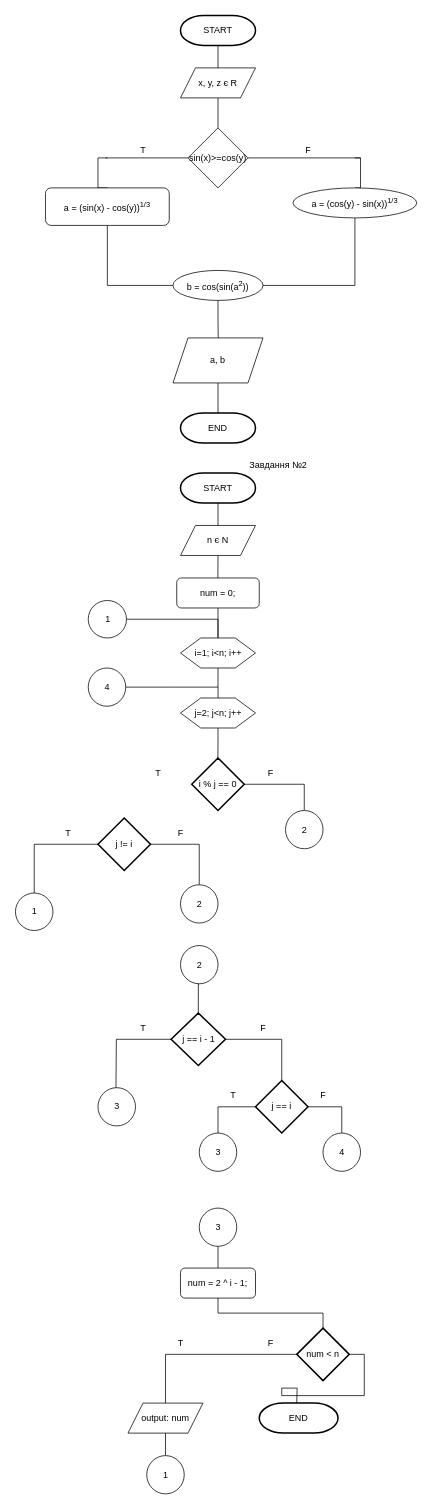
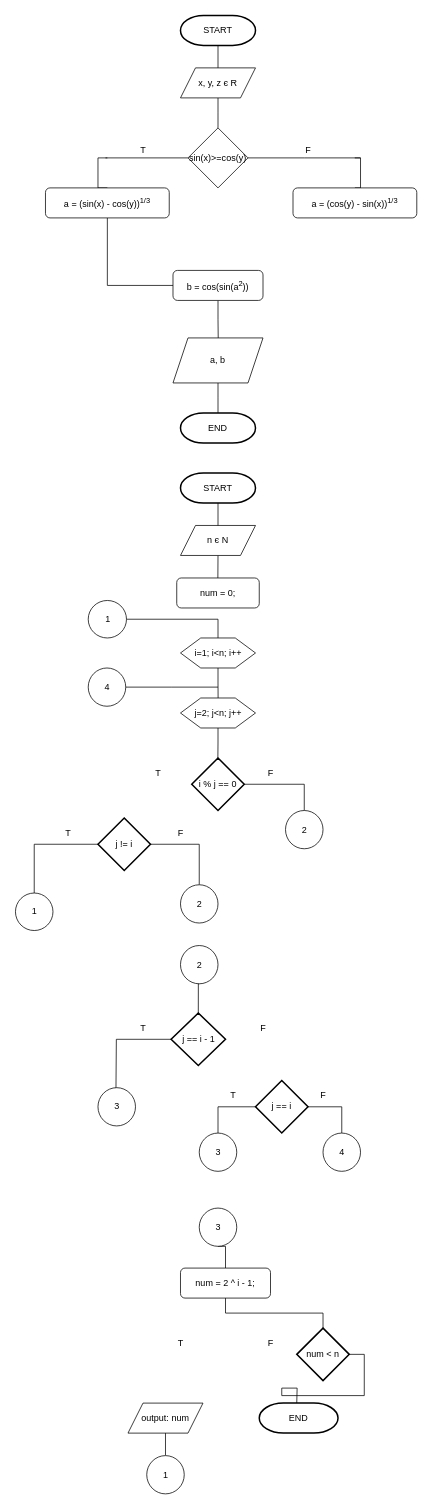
node "a = (cos(y) - sin(x))1/3": shape ellipse -> rounded rectangle
node "a = (sin(x) - cos(y))1/3": size 124x38 -> 124x30
node "b = cos(sin(a2))": shape ellipse -> rounded rectangle
edge "a = (cos(y) - sin(x))1/3" -- "b = cos(sin(a2))": removed
node "Завдання №2": removed
edge "num = 0;" -- "i=1; i<n; i++": removed
edge "j == i - 1" -- "j == i": removed
node "num = 2 ^ i - 1;": size 75x30 -> 90x30
edge "num < n" -- "output: num": removed
